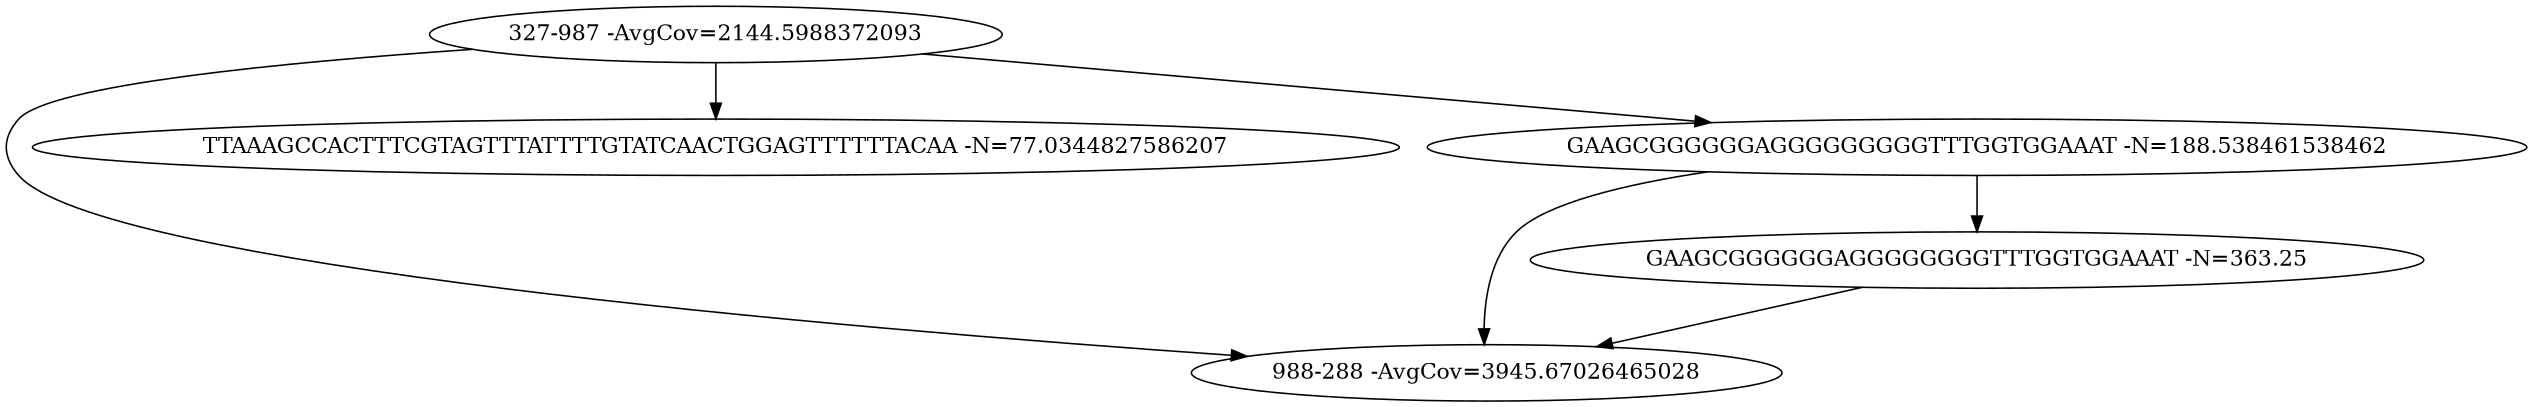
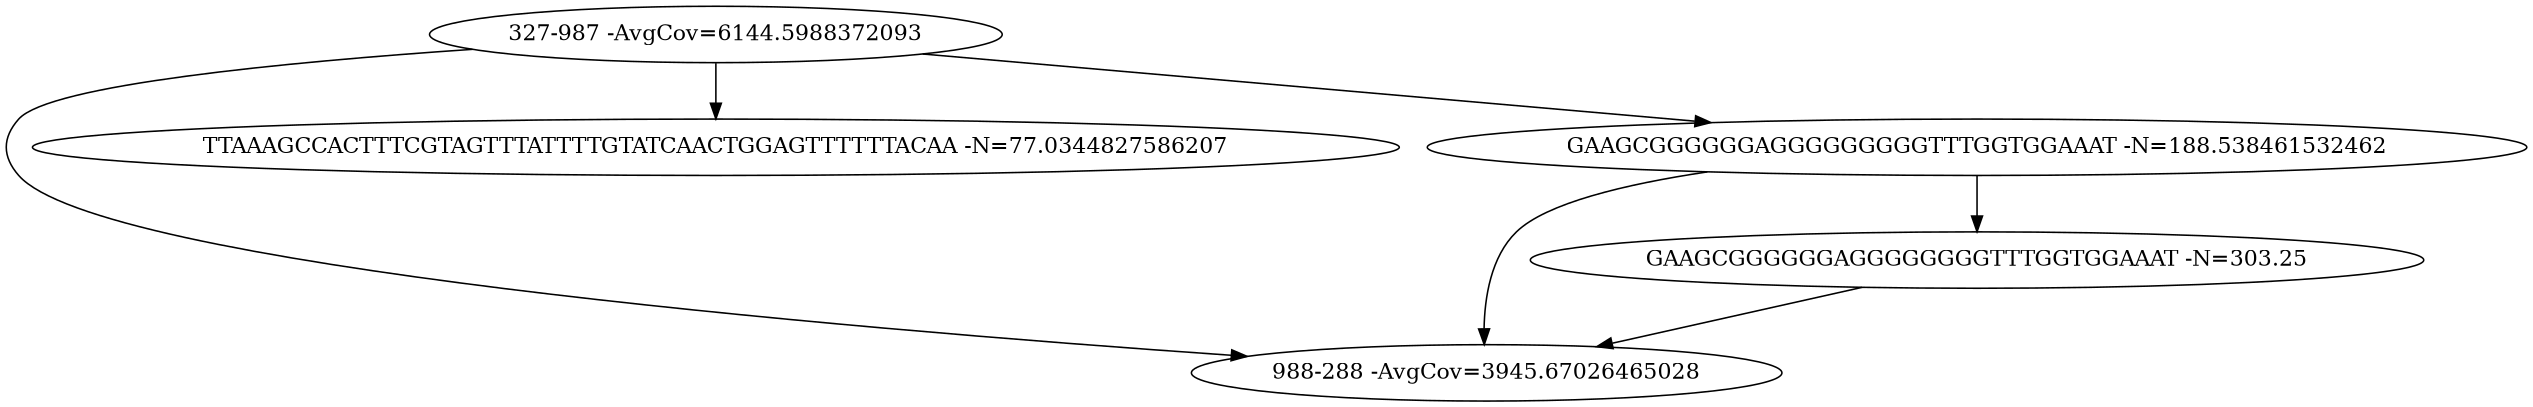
node "327-987 -AvgCov=2144.5988372093": label "327-987 -AvgCov=2144.5988372093" -> "327-987 -AvgCov=6144.5988372093"
node "GAAGCGGGGGGAGGGGGGGGGTTTGGTGGAAAT -N=188.538461538462": label "GAAGCGGGGGGAGGGGGGGGGTTTGGTGGAAAT -N=188.538461538462" -> "GAAGCGGGGGGAGGGGGGGGGTTTGGTGGAAAT -N=188.538461532462"
node "GAAGCGGGGGGAGGGGGGGGTTTGGTGGAAAT -N=363.25": label "GAAGCGGGGGGAGGGGGGGGTTTGGTGGAAAT -N=363.25" -> "GAAGCGGGGGGAGGGGGGGGTTTGGTGGAAAT -N=303.25"
